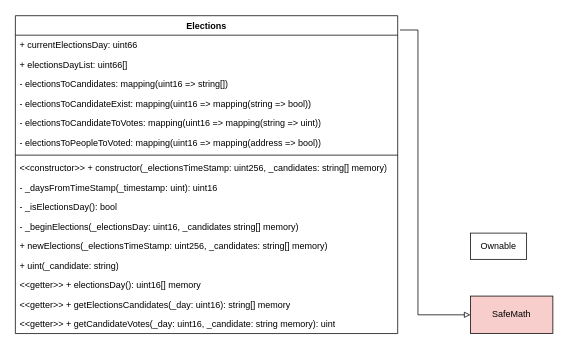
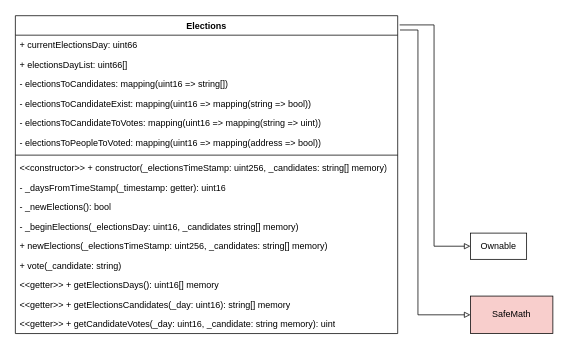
edge "Elections" -> "Ownable": added
node "- _daysFromTimeStamp(_timestamp: uint): uint16": label "- _daysFromTimeStamp(_timestamp: uint): uint16" -> "- _daysFromTimeStamp(_timestamp: getter): uint16"
node "- _isElectionsDay(): bool": label "- _isElectionsDay(): bool" -> "- _newElections(): bool"
node "+ uint(_candidate: string)": label "+ uint(_candidate: string)" -> "+ vote(_candidate: string)"
node "<<getter>> + electionsDay(): uint16[] memory": label "<<getter>> + electionsDay(): uint16[] memory" -> "<<getter>> + getElectionsDays(): uint16[] memory"
